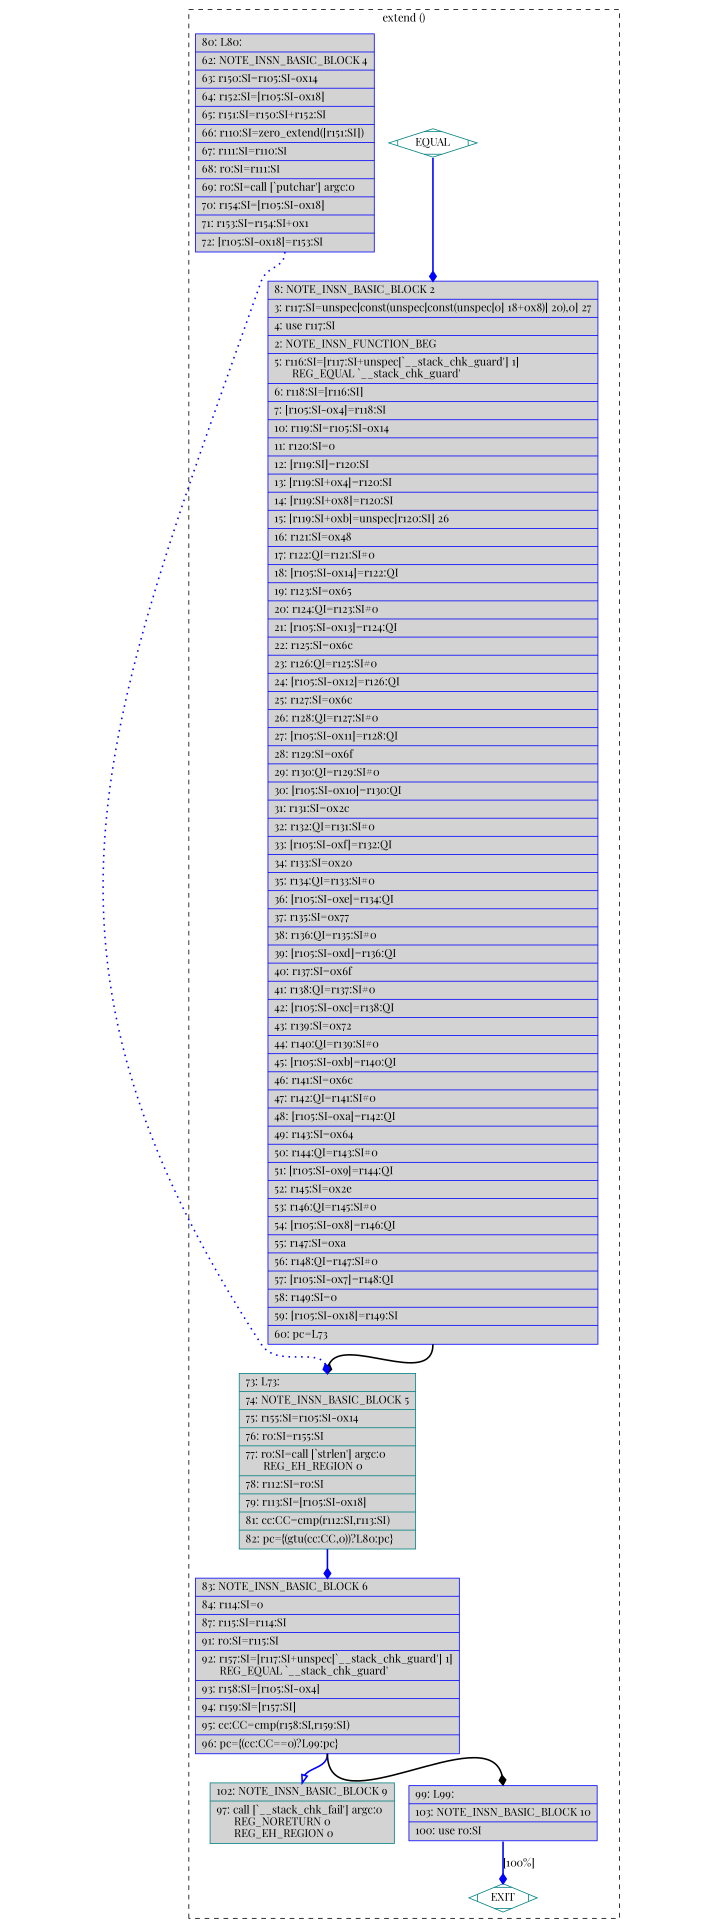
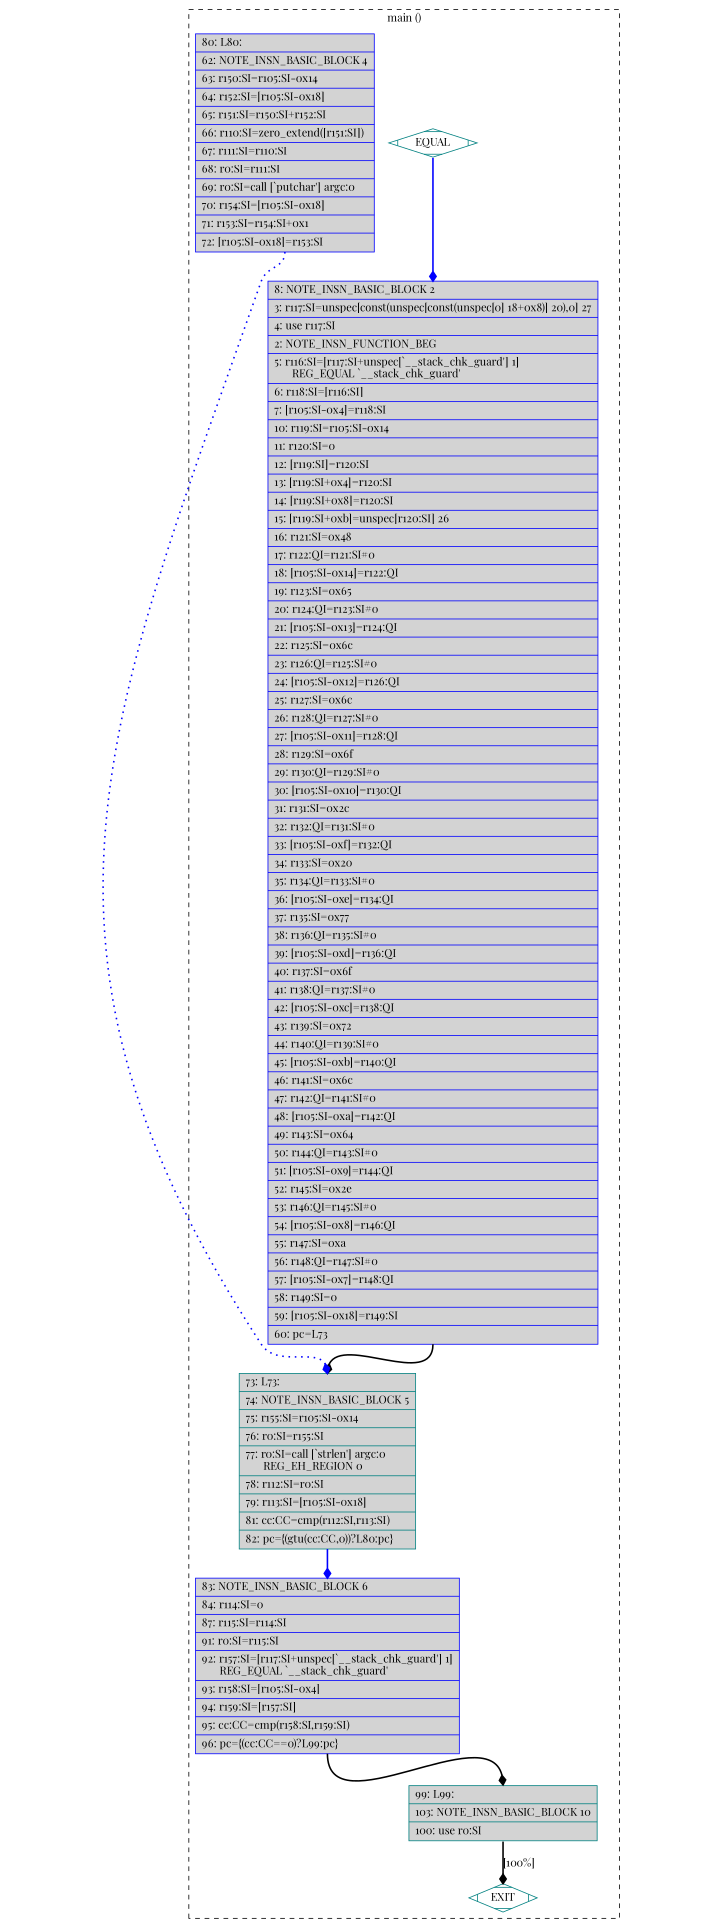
cluster "extend ()": label "extend ()" -> "main ()"
node "102: NOTE_INSN_BASIC_BLOCK 9": removed
node "99: L99:": color blue -> teal
edge "99: L99:" -> "EXIT": color blue -> black
